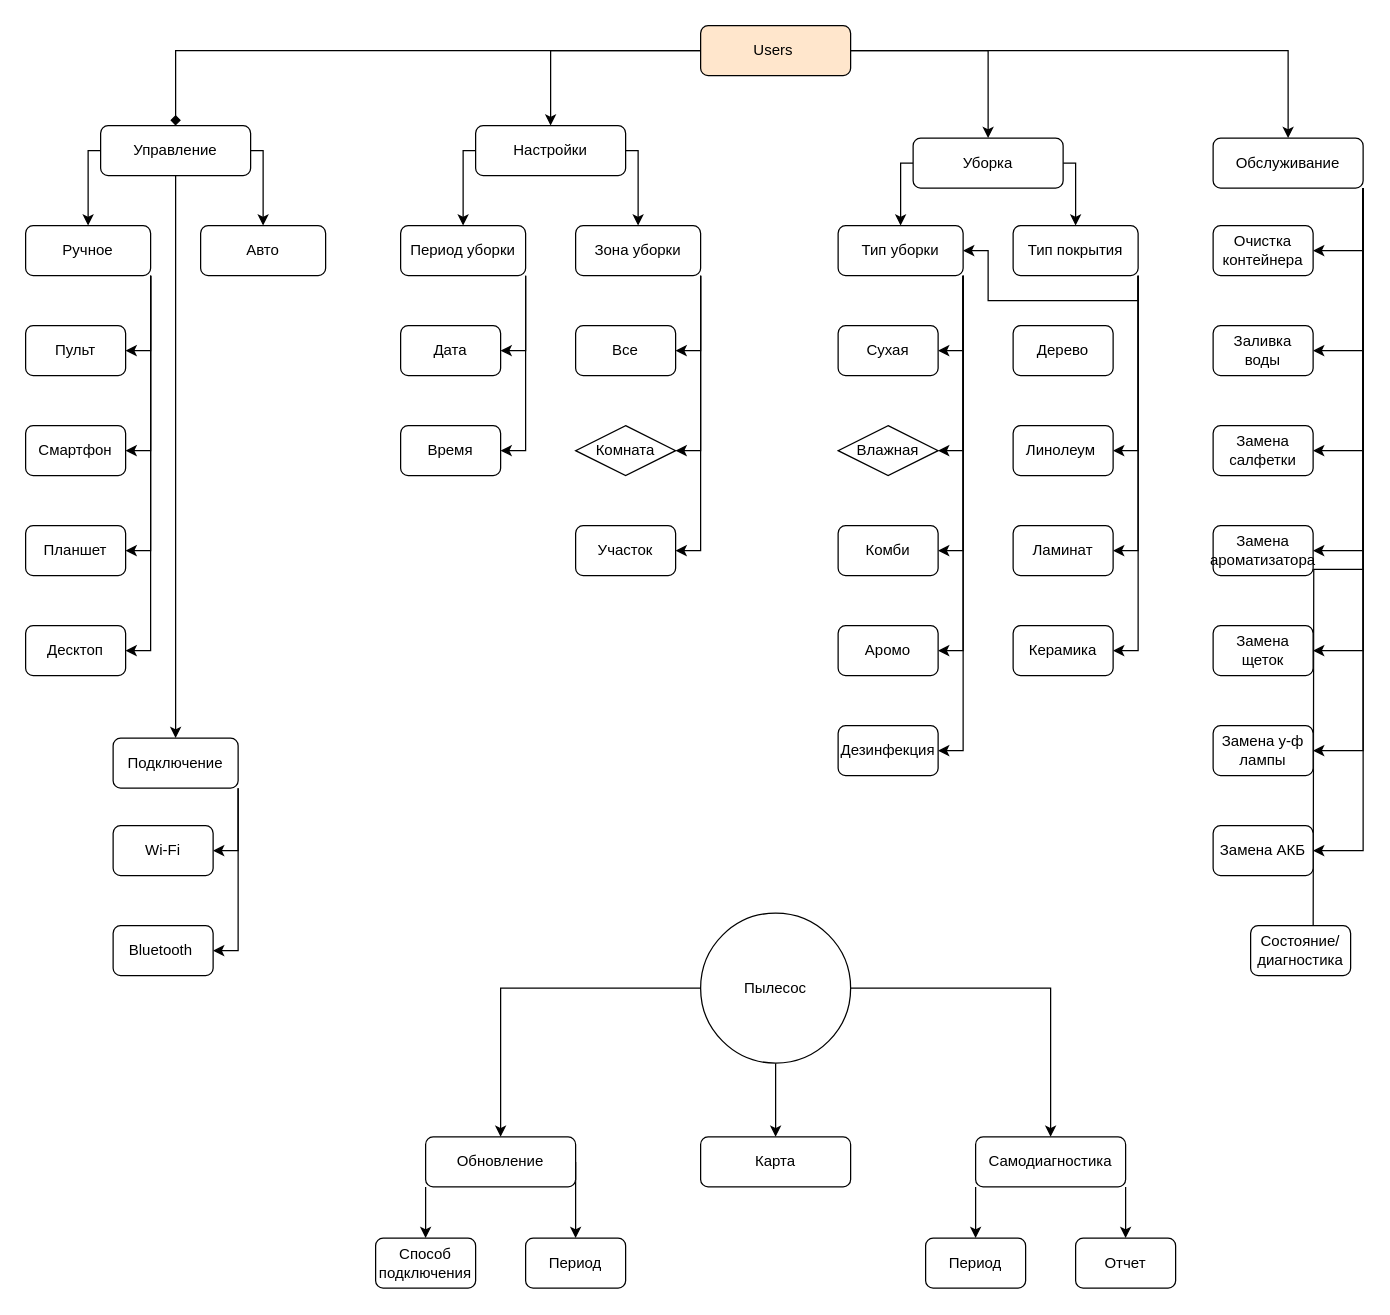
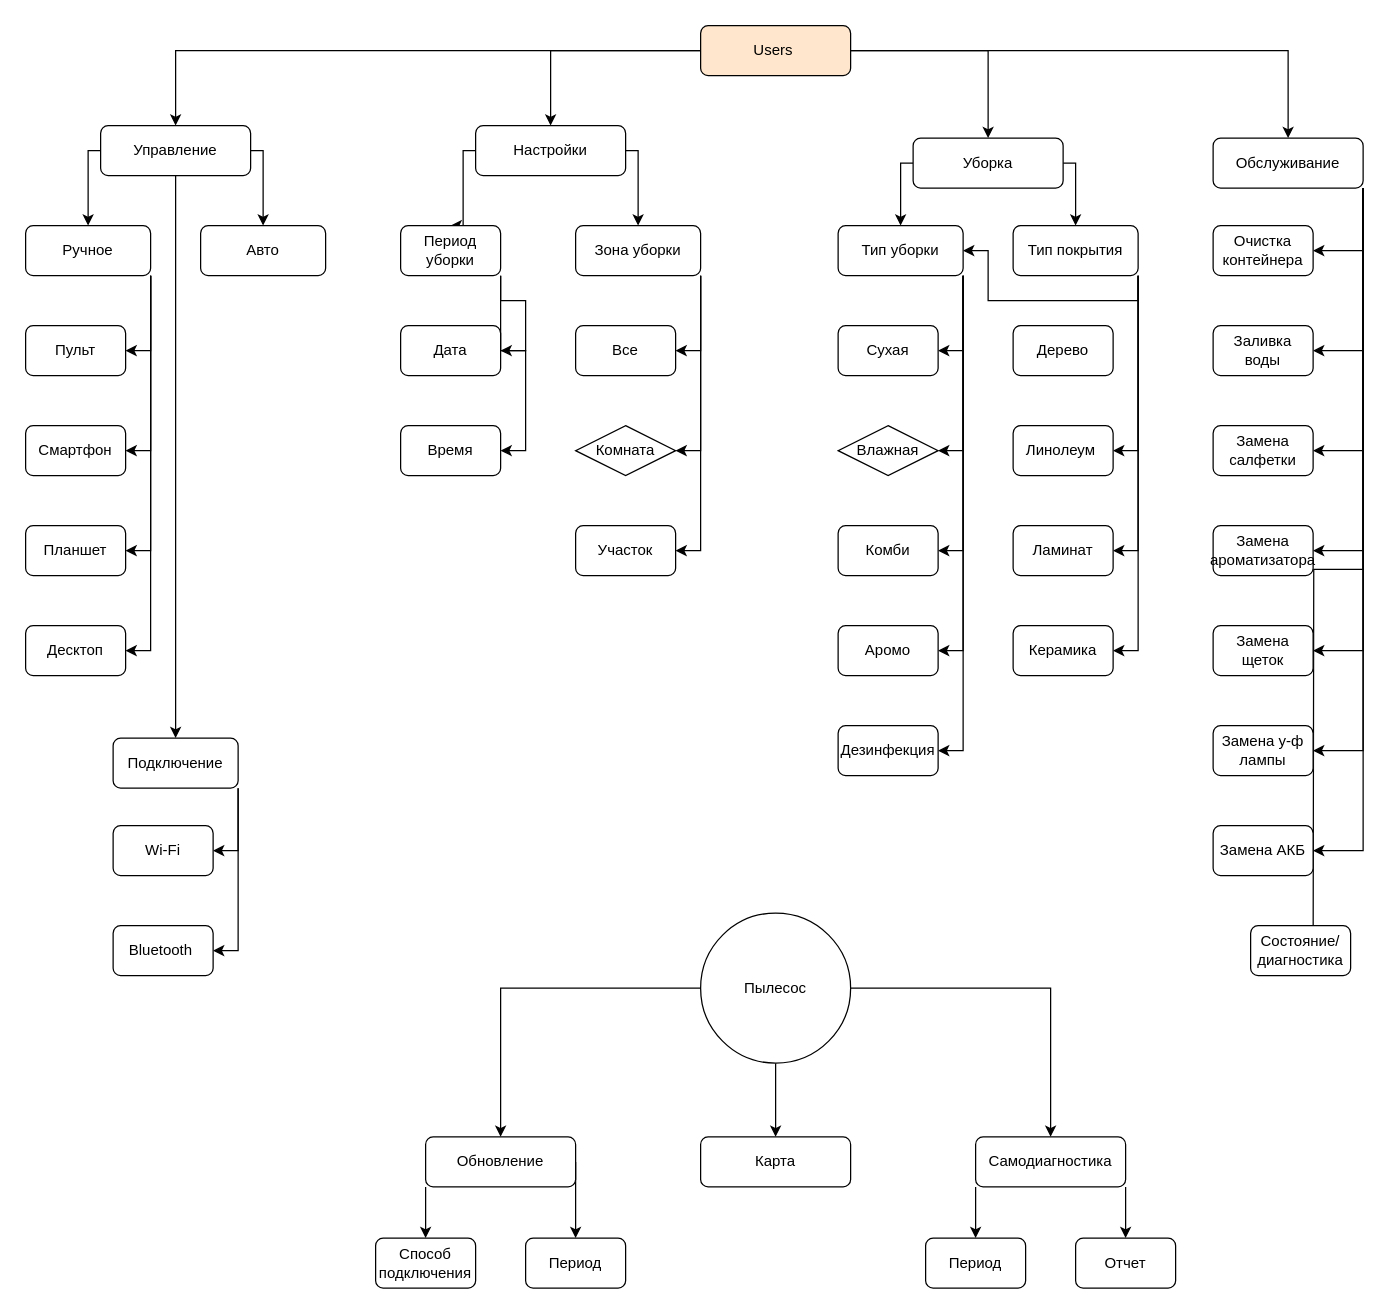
edge "Users" -> "Управление": arrowhead diamond -> classic
node "Период уборки": size 125x50 -> 100x50
